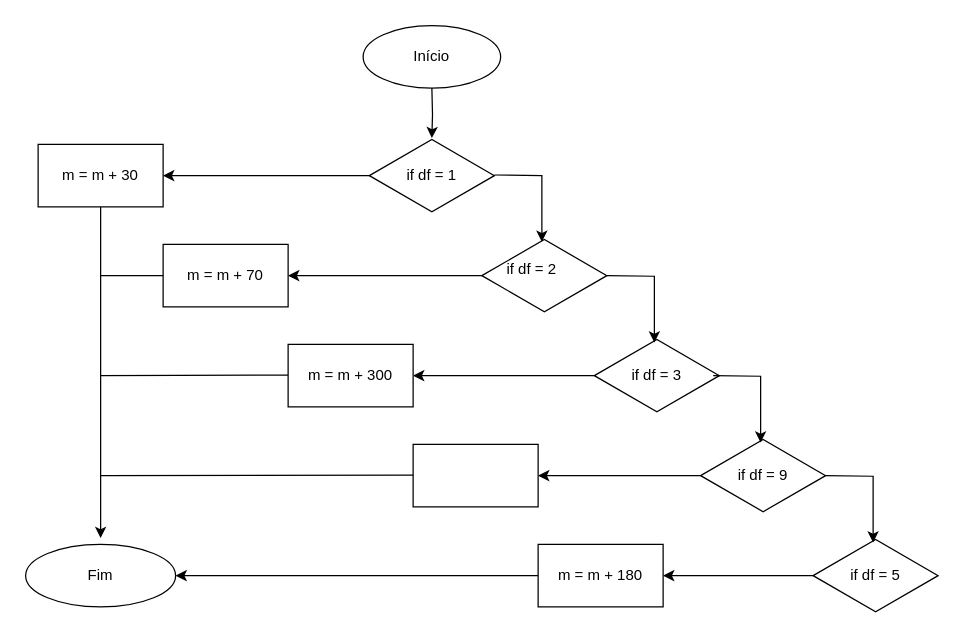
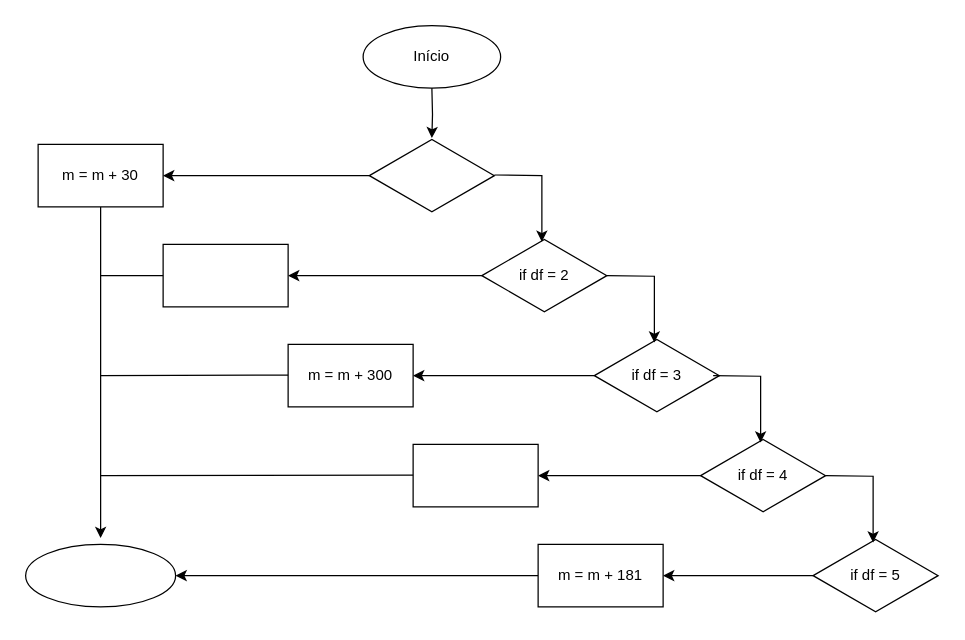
node "if df = 1": removed
node "if df = 2": moved (532, 269) -> (544, 276)
node "m = m + 70": removed
node "if df = 9": label "if df = 9" -> "if df = 4"
node "Fim": removed
node "m = m + 180": label "m = m + 180" -> "m = m + 181"
